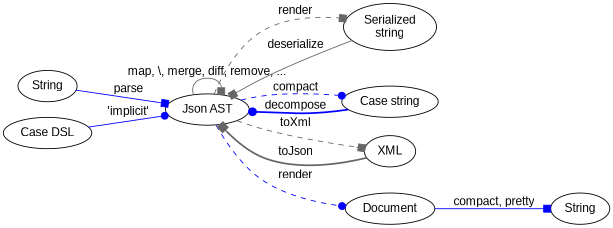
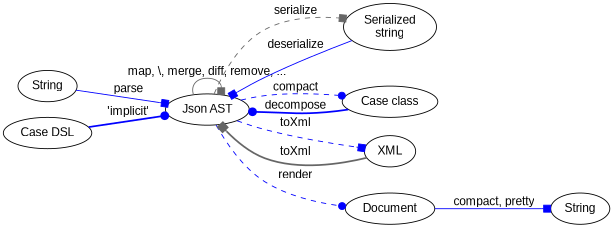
edge "Json AST" -> "Serialized string": label "render" -> "serialize"
edge "Serialized string" -> "Json AST": color gray40 -> blue
node "Case string": label "Case string" -> "Case class"
edge "Case DSL" -> "Json AST": style solid -> bold
edge "Json AST" -> "XML": color gray40 -> blue
edge "XML" -> "Json AST": label "toJson" -> "toXml"
